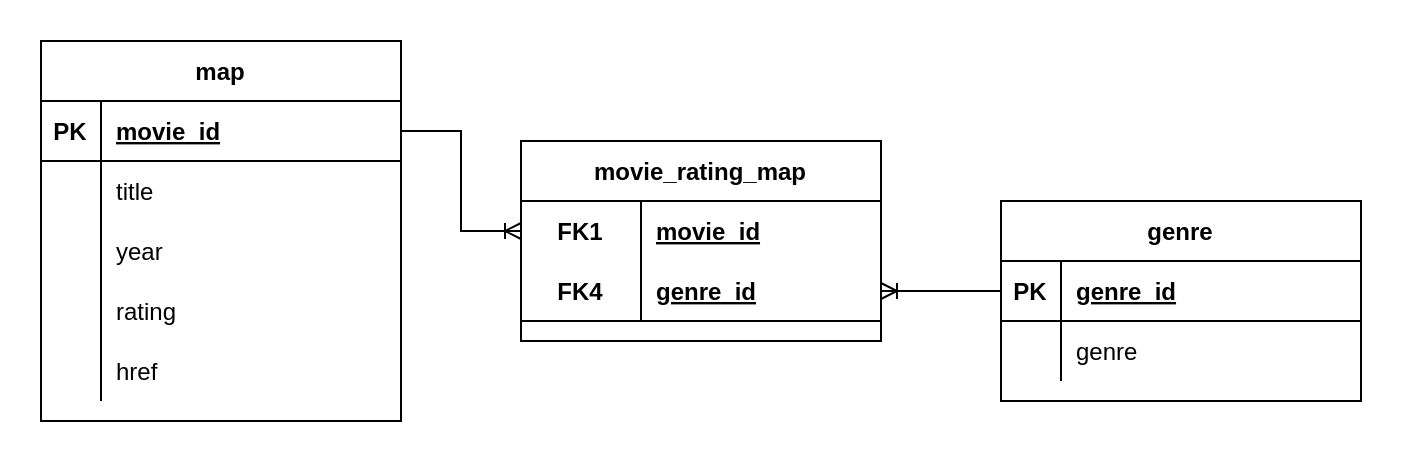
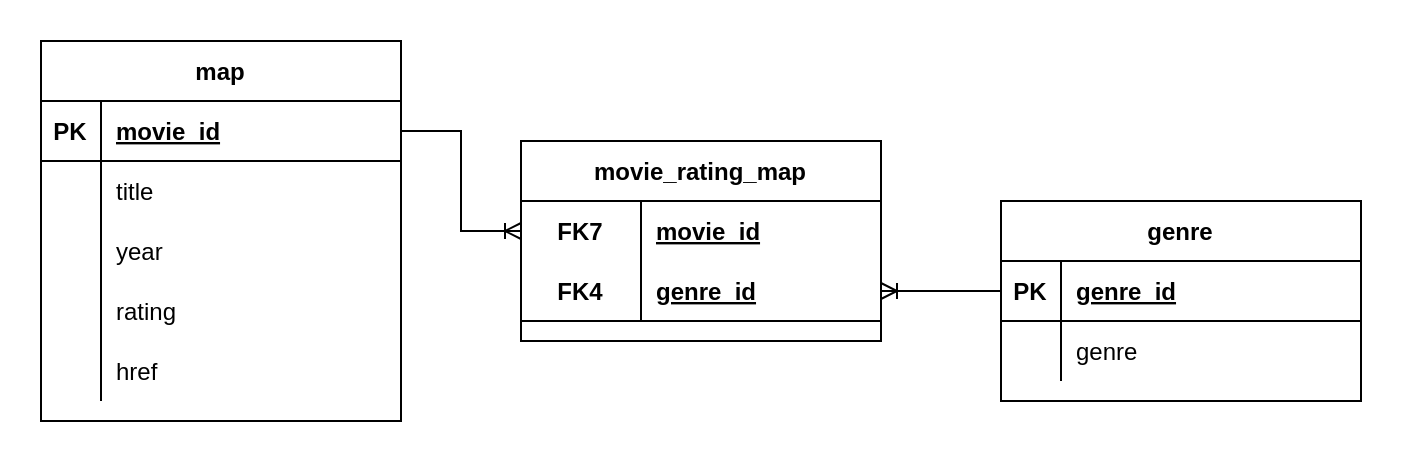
node "FK1": label "FK1" -> "FK7"
